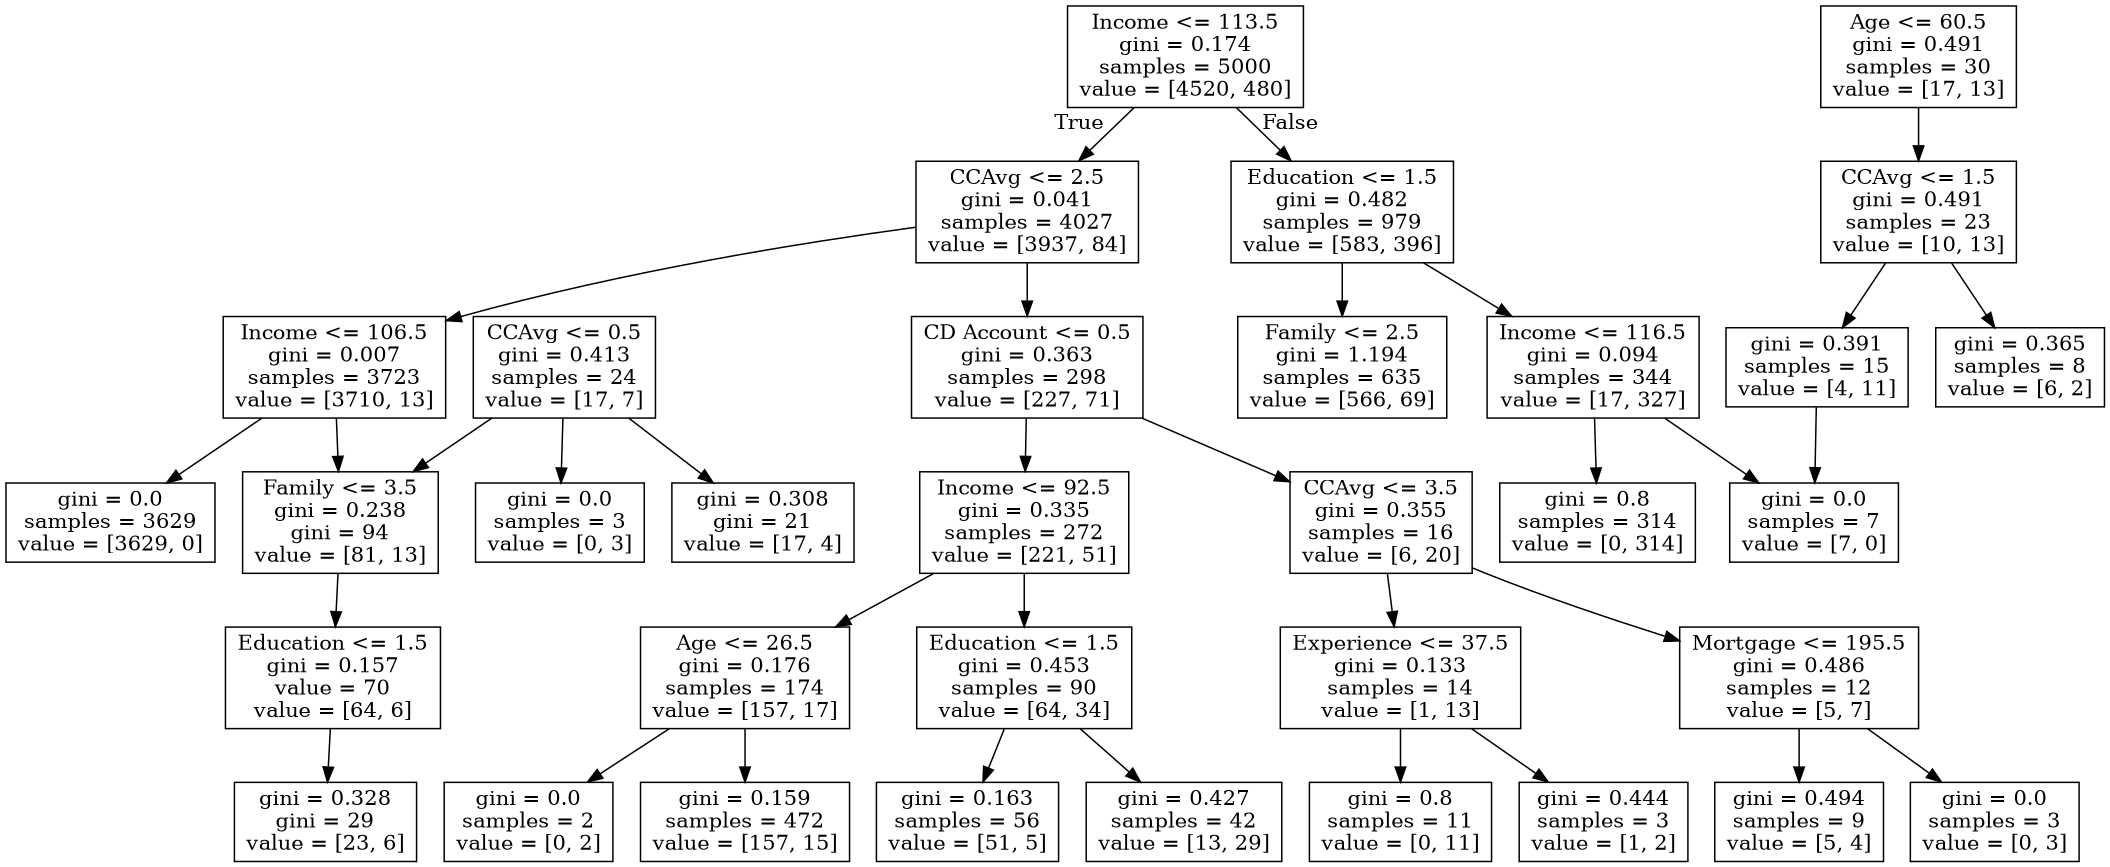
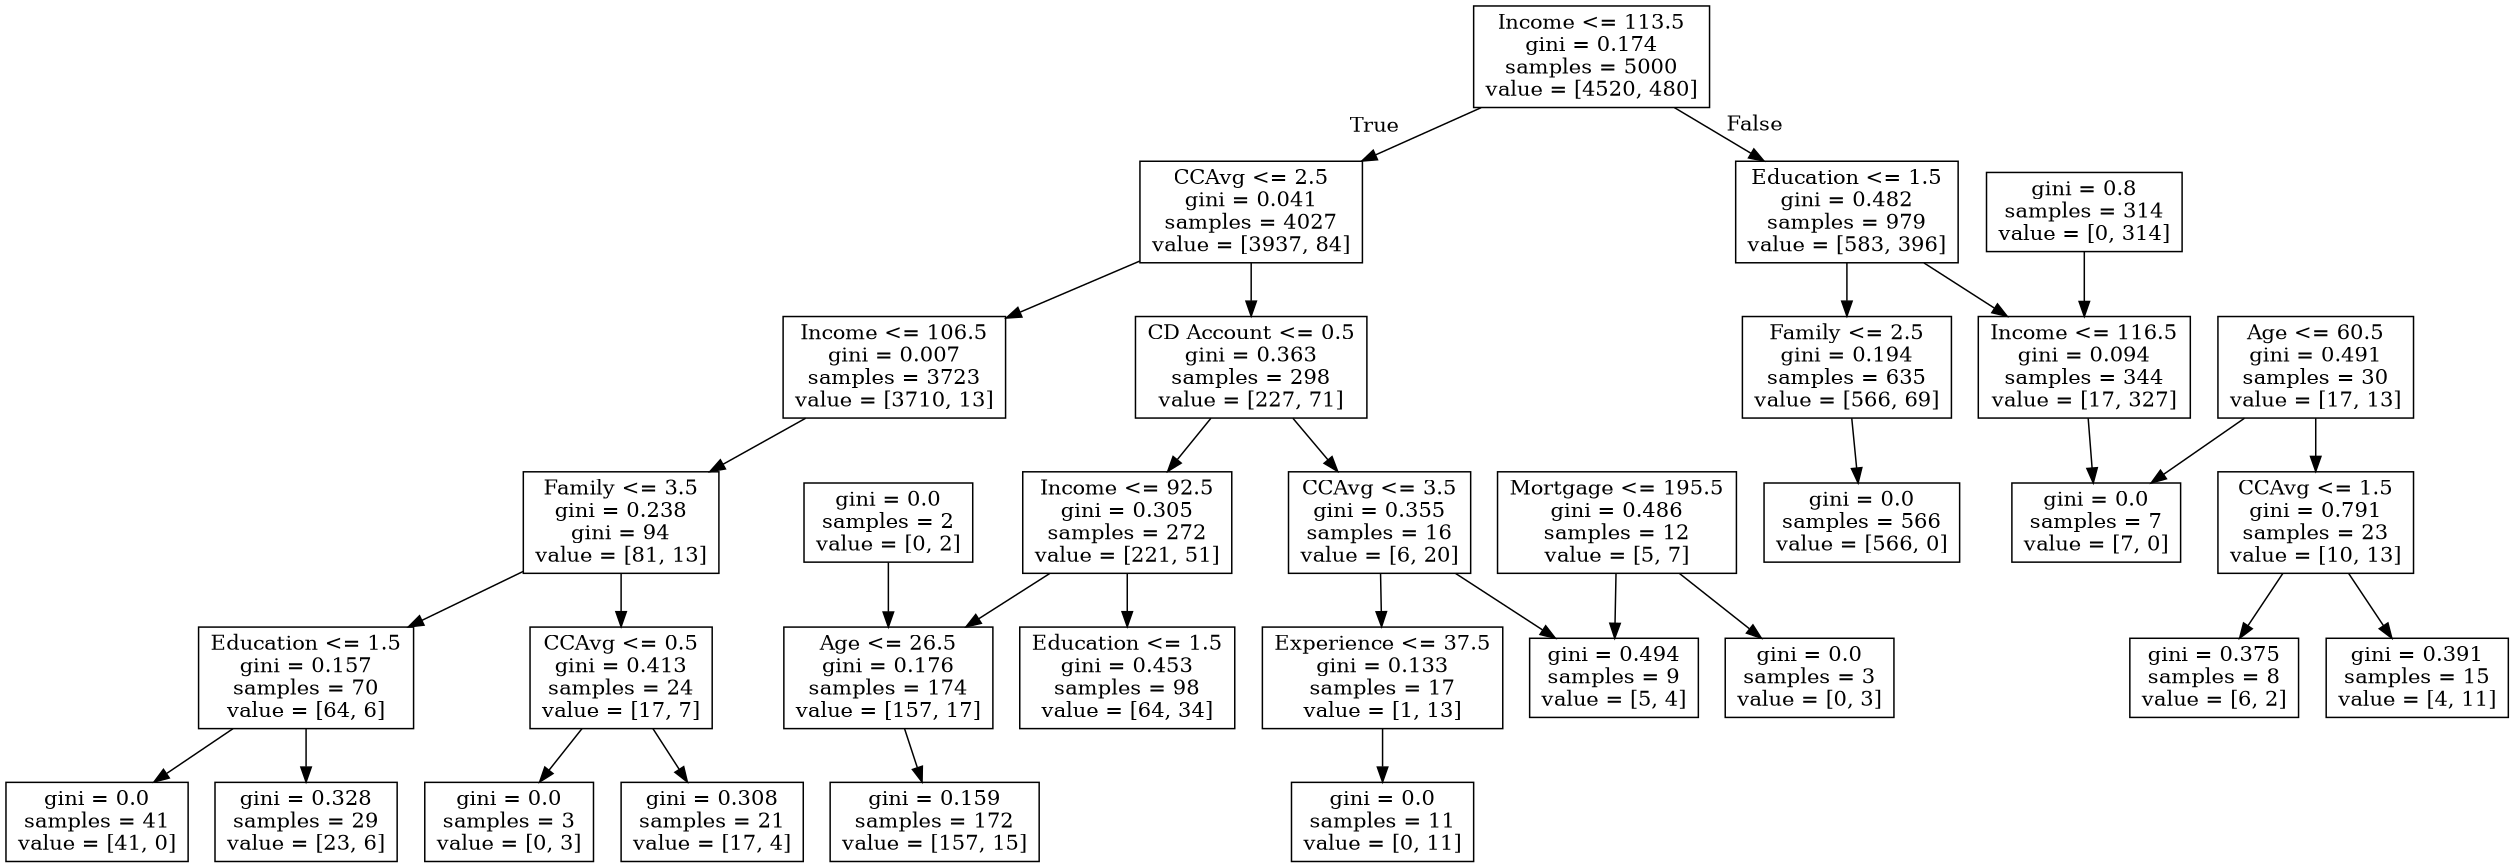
node "CCAvg <= 1.5 gini = 0.491 samples = 23 value = [10, 13]": label "CCAvg <= 1.5 gini = 0.491 samples = 23 value = [10, 13]" -> "CCAvg <= 1.5 gini = 0.791 samples = 23 value = [10, 13]"
node "Family <= 2.5 gini = 1.194 samples = 635 value = [566, 69]": label "Family <= 2.5 gini = 1.194 samples = 635 value = [566, 69]" -> "Family <= 2.5 gini = 0.194 samples = 635 value = [566, 69]"
node "gini = 0.365 samples = 8 value = [6, 2]": label "gini = 0.365 samples = 8 value = [6, 2]" -> "gini = 0.375 samples = 8 value = [6, 2]"
edge "gini = 0.391 samples = 15 value = [4, 11]" -> "gini = 0.0 samples = 7 value = [7, 0]": now "Age <= 60.5 gini = 0.491 samples = 30 value = [17, 13]" -> "gini = 0.0 samples = 7 value = [7, 0]"
edge "CCAvg <= 0.5 gini = 0.413 samples = 24 value = [17, 7]" -> "Family <= 3.5 gini = 0.238 gini = 94 value = [81, 13]": reversed
edge "Income <= 116.5 gini = 0.094 samples = 344 value = [17, 327]" -> "gini = 0.8 samples = 314 value = [0, 314]": reversed
node "gini = 0.0 samples = 3629 value = [3629, 0]": removed
node "gini = 0.308 gini = 21 value = [17, 4]": label "gini = 0.308 gini = 21 value = [17, 4]" -> "gini = 0.308 samples = 21 value = [17, 4]"
node "Income <= 92.5 gini = 0.335 samples = 272 value = [221, 51]": label "Income <= 92.5 gini = 0.335 samples = 272 value = [221, 51]" -> "Income <= 92.5 gini = 0.305 samples = 272 value = [221, 51]"
node "gini = 0.0 samples = 566 value = [566, 0]": added
edge "CCAvg <= 3.5 gini = 0.355 samples = 16 value = [6, 20]" -> "Mortgage <= 195.5 gini = 0.486 samples = 12 value = [5, 7]": now "CCAvg <= 3.5 gini = 0.355 samples = 16 value = [6, 20]" -> "gini = 0.494 samples = 9 value = [5, 4]"
node "Education <= 1.5 gini = 0.157 value = 70 value = [64, 6]": label "Education <= 1.5 gini = 0.157 value = 70 value = [64, 6]" -> "Education <= 1.5 gini = 0.157 samples = 70 value = [64, 6]"
node "Education <= 1.5 gini = 0.453 samples = 90 value = [64, 34]": label "Education <= 1.5 gini = 0.453 samples = 90 value = [64, 34]" -> "Education <= 1.5 gini = 0.453 samples = 98 value = [64, 34]"
node "Experience <= 37.5 gini = 0.133 samples = 14 value = [1, 13]": label "Experience <= 37.5 gini = 0.133 samples = 14 value = [1, 13]" -> "Experience <= 37.5 gini = 0.133 samples = 17 value = [1, 13]"
edge "Age <= 26.5 gini = 0.176 samples = 174 value = [157, 17]" -> "gini = 0.0 samples = 2 value = [0, 2]": reversed
node "gini = 0.0 samples = 41 value = [41, 0]": added
node "gini = 0.328 gini = 29 value = [23, 6]": label "gini = 0.328 gini = 29 value = [23, 6]" -> "gini = 0.328 samples = 29 value = [23, 6]"
node "gini = 0.159 samples = 472 value = [157, 15]": label "gini = 0.159 samples = 472 value = [157, 15]" -> "gini = 0.159 samples = 172 value = [157, 15]"
node "gini = 0.163 samples = 56 value = [51, 5]": removed
node "gini = 0.427 samples = 42 value = [13, 29]": removed
node "gini = 0.8 samples = 11 value = [0, 11]": label "gini = 0.8 samples = 11 value = [0, 11]" -> "gini = 0.0 samples = 11 value = [0, 11]"
node "gini = 0.444 samples = 3 value = [1, 2]": removed
